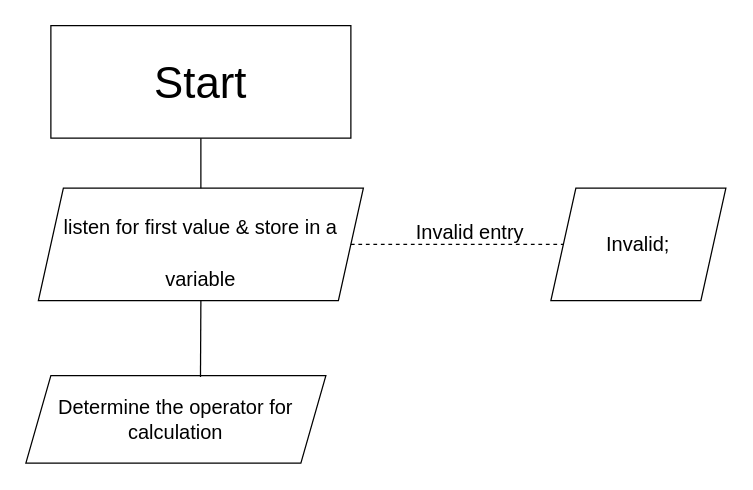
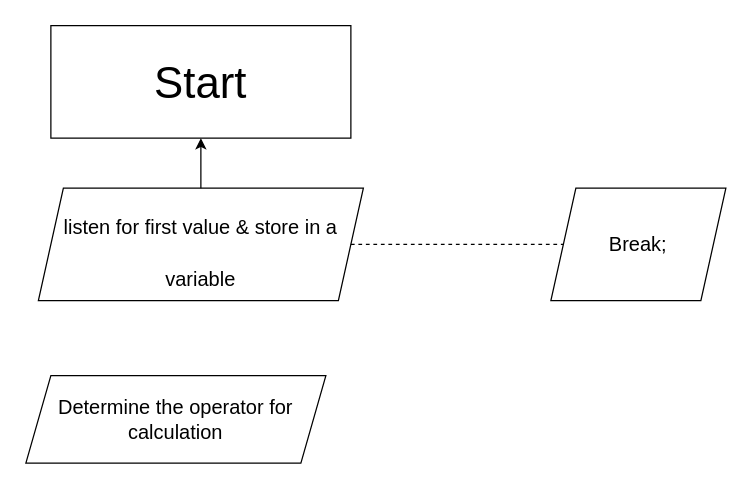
edge "Start" -- "listen for first value & store in a variable": arrowhead none -> classic
node "Invalid entry": removed
node "Invalid;": label "Invalid;" -> "Break;"
edge "listen for first value & store in a variable" -- "Determine the operator for calculation": removed
